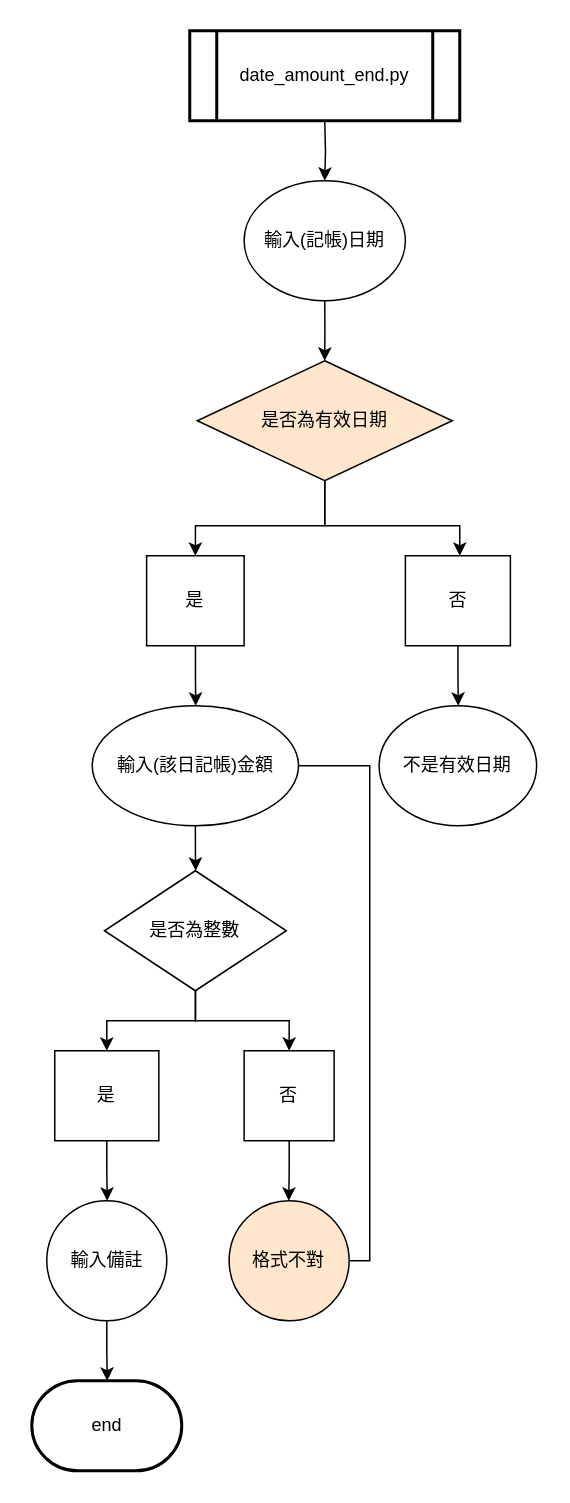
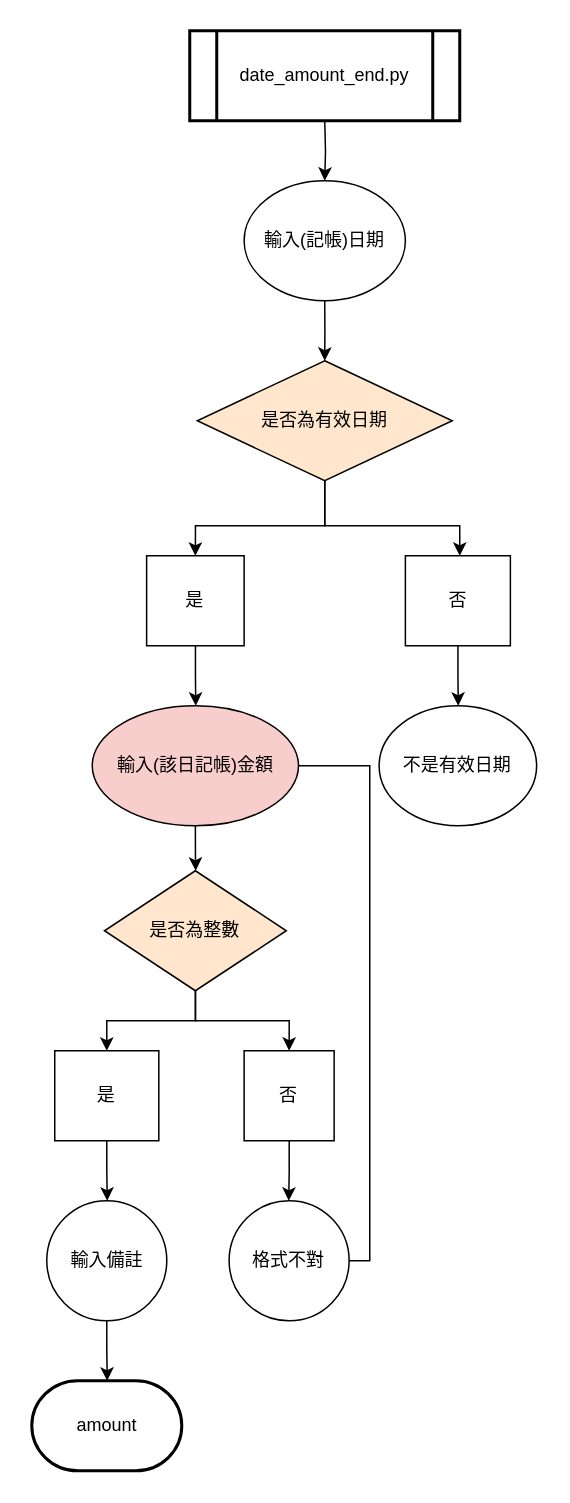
node "輸入(該日記帳)金額": fillcolor #ffffff -> #f8cecc
node "是否為整數": fillcolor #ffffff -> #ffe6cc
node "格式不對": fillcolor #ffe6cc -> #ffffff
node "end": label "end" -> "amount"
